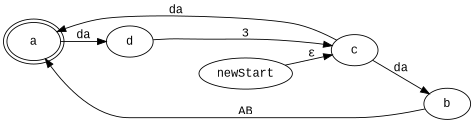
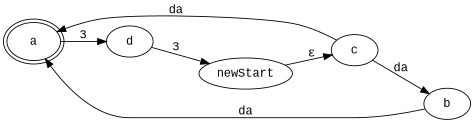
edge "a" -> "d": label "da" -> "3"
edge "d" -> "c": now "d" -> "newStart"
edge "b" -> "a": label "AB" -> "da"
